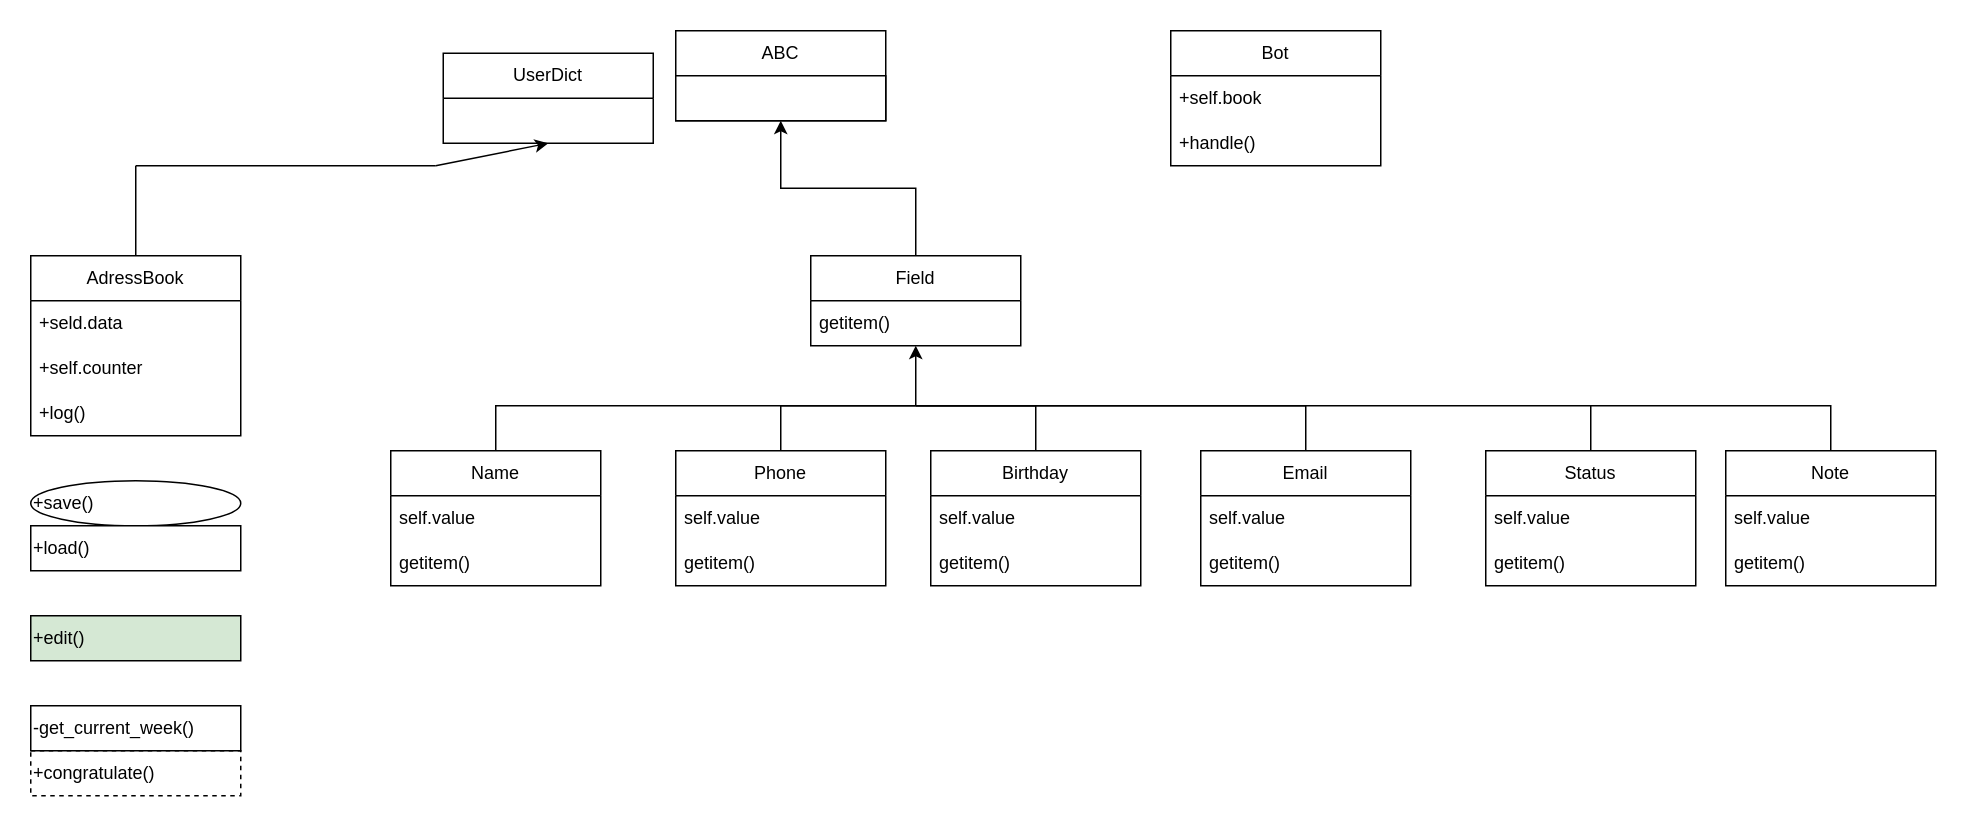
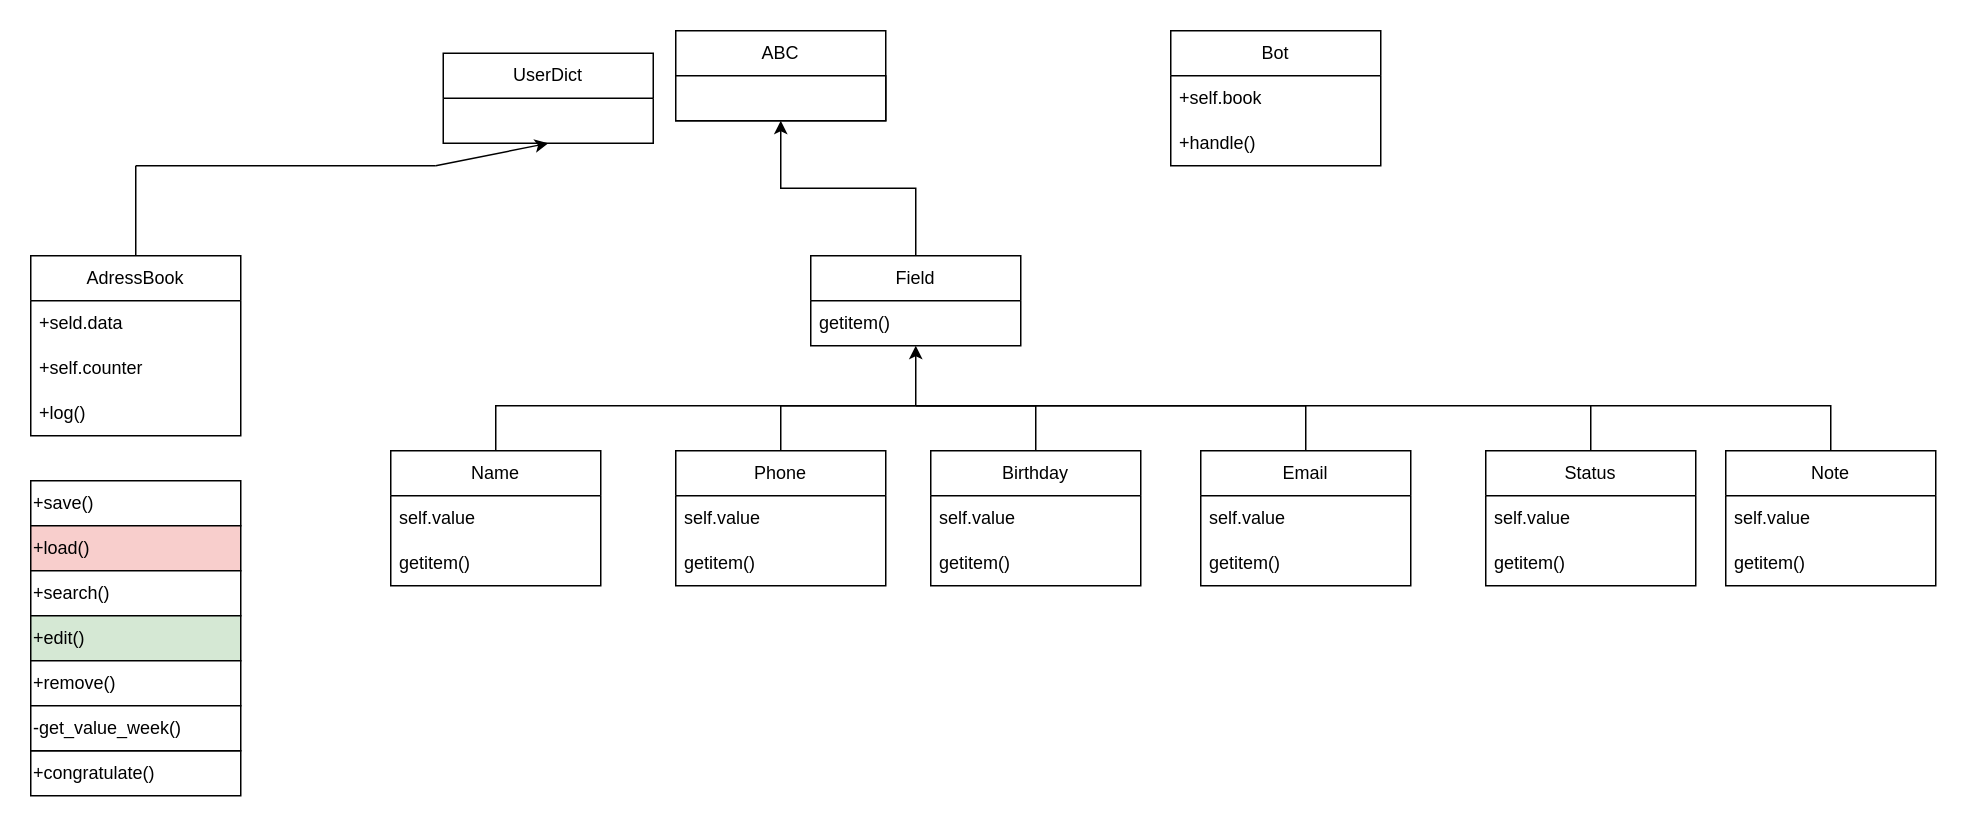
node "+save()": shape ellipse -> rectangle
node "+load()": fillcolor #ffffff -> #f8cecc
node "+search()": added
node "+remove()": added
node "-get_current_week()": label "-get_current_week()" -> "-get_value_week()"
node "+congratulate()": style dashed -> solid
